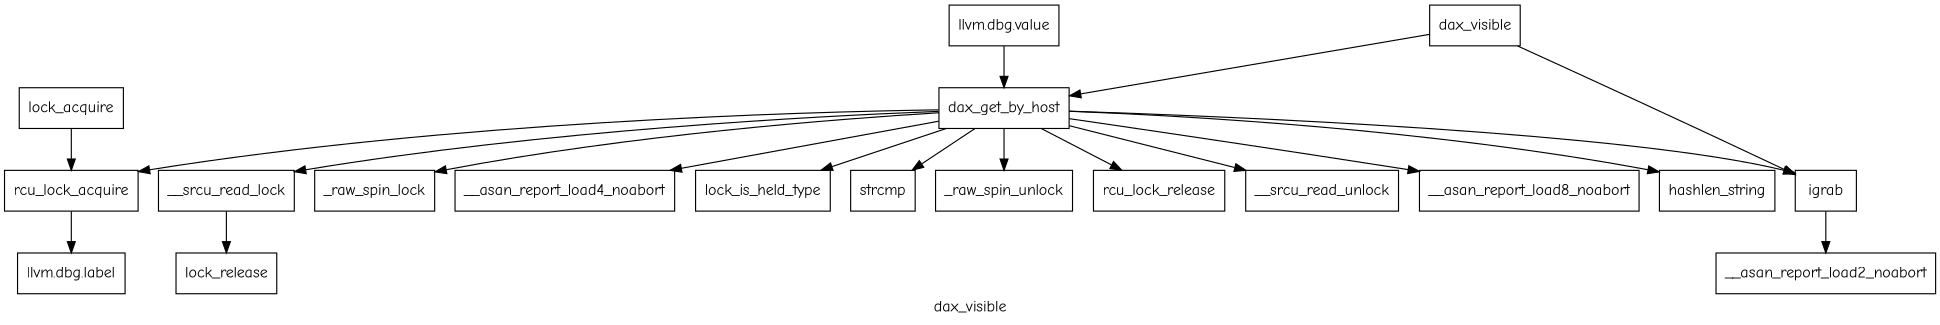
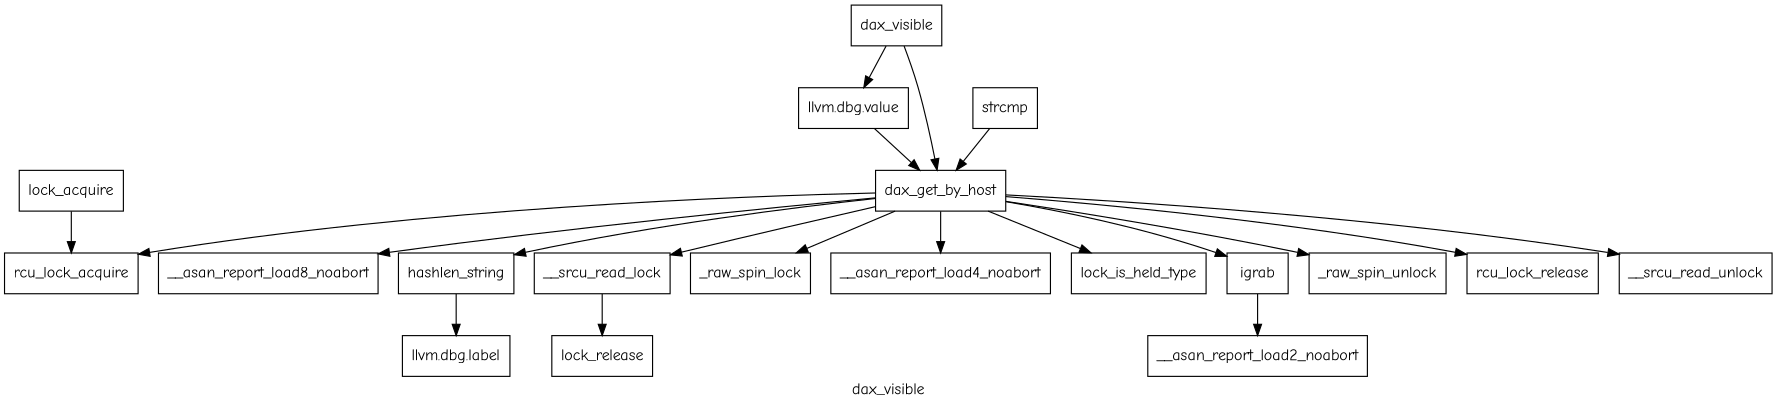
edge "dax_visible" -> "igrab": now "dax_visible" -> "llvm.dbg.value"
edge "dax_get_by_host" -> "strcmp": reversed
edge "rcu_lock_acquire" -> "llvm.dbg.label": now "hashlen_string" -> "llvm.dbg.label"
